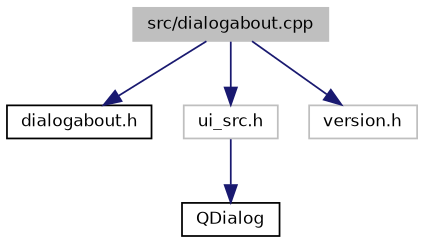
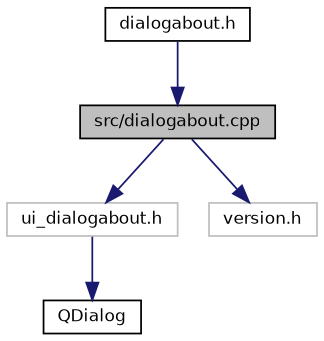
node "src/dialogabout.cpp": color grey75 -> black
edge "src/dialogabout.cpp" -> "dialogabout.h": reversed
node "ui_src.h": label "ui_src.h" -> "ui_dialogabout.h"
